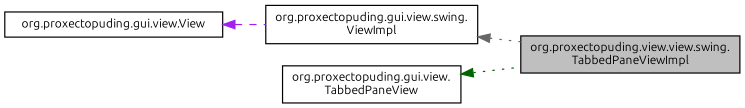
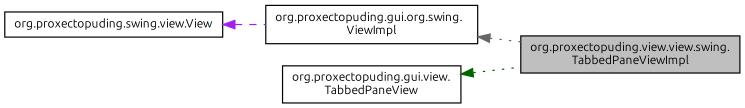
node "org.proxectopuding.gui.view.View": label "org.proxectopuding.gui.view.View" -> "org.proxectopuding.swing.view.View"
node "org.proxectopuding.gui.view.swing. ViewImpl": label "org.proxectopuding.gui.view.swing. ViewImpl" -> "org.proxectopuding.gui.org.swing. ViewImpl"
